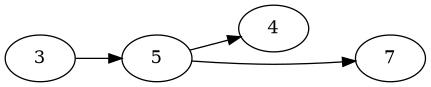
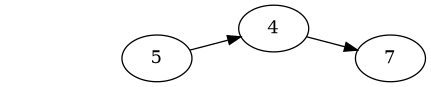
node "3": removed
edge "5" -> "7": now "4" -> "7"
